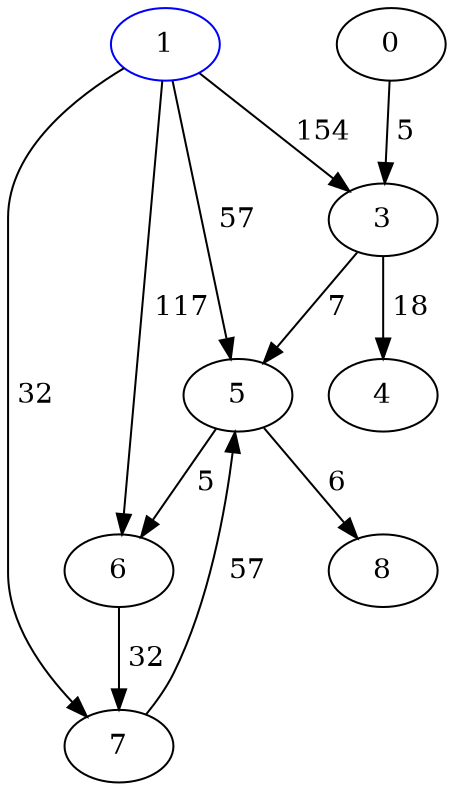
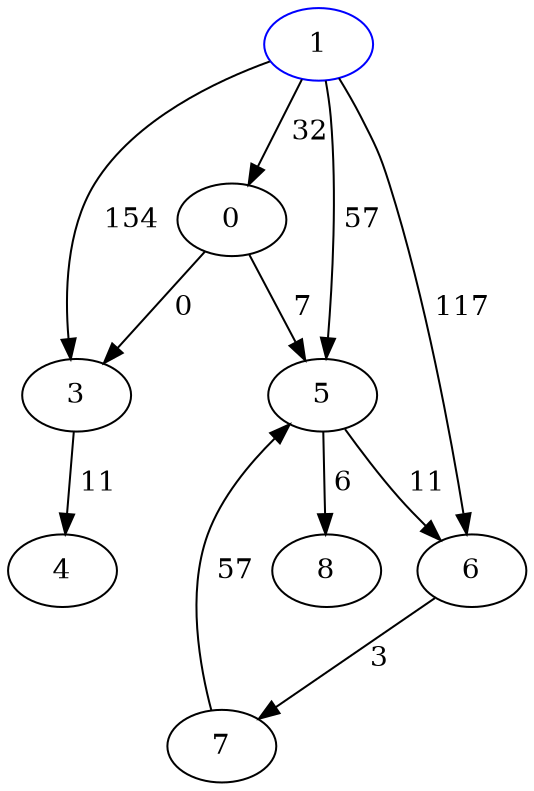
edge "0" -> "3": label " 5" -> " 0"
edge "3" -> "5": now "0" -> "5"
edge "3" -> "4": label " 18" -> " 11"
edge "1" -> "7": now "1" -> "0"
edge "5" -> "6": label " 5" -> " 11"
edge "6" -> "7": label " 32" -> " 3"
